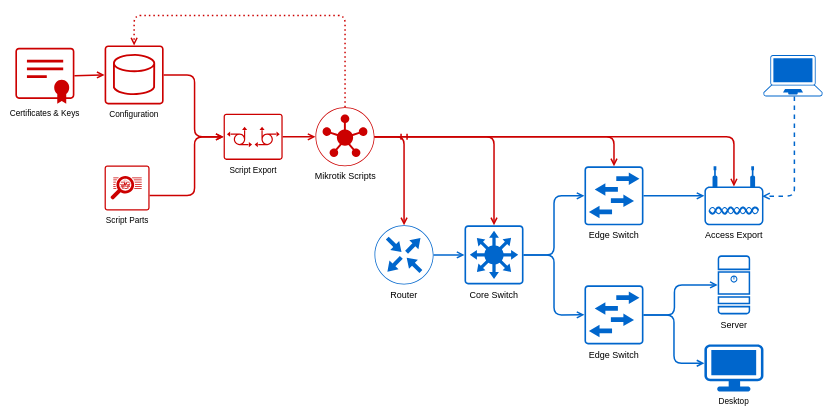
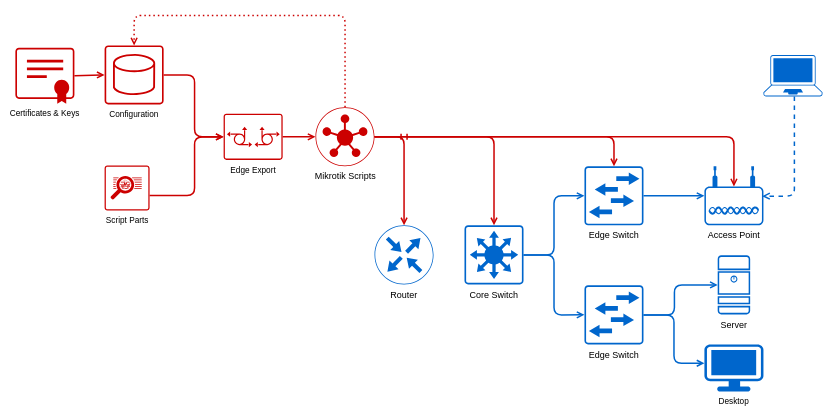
node "Script Export": label "Script Export" -> "Edge Export"
node "Access Export": label "Access Export" -> "Access Point"
edge "Router" -> "Core Switch": removed
